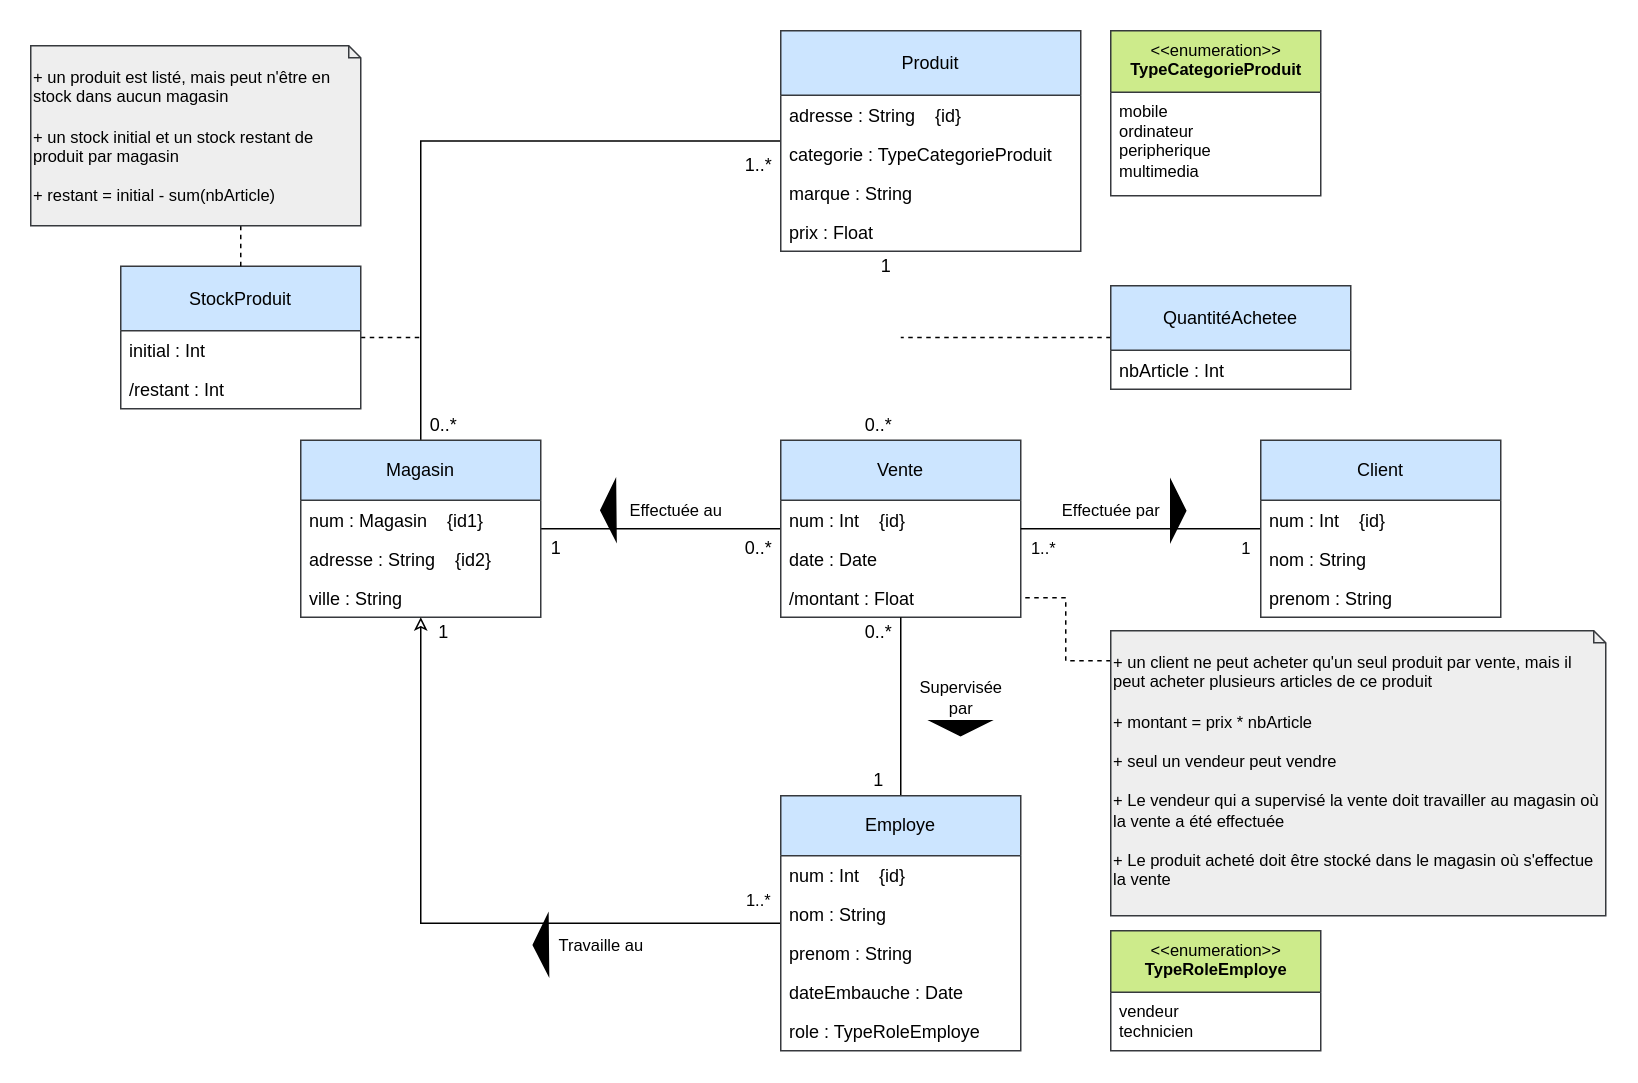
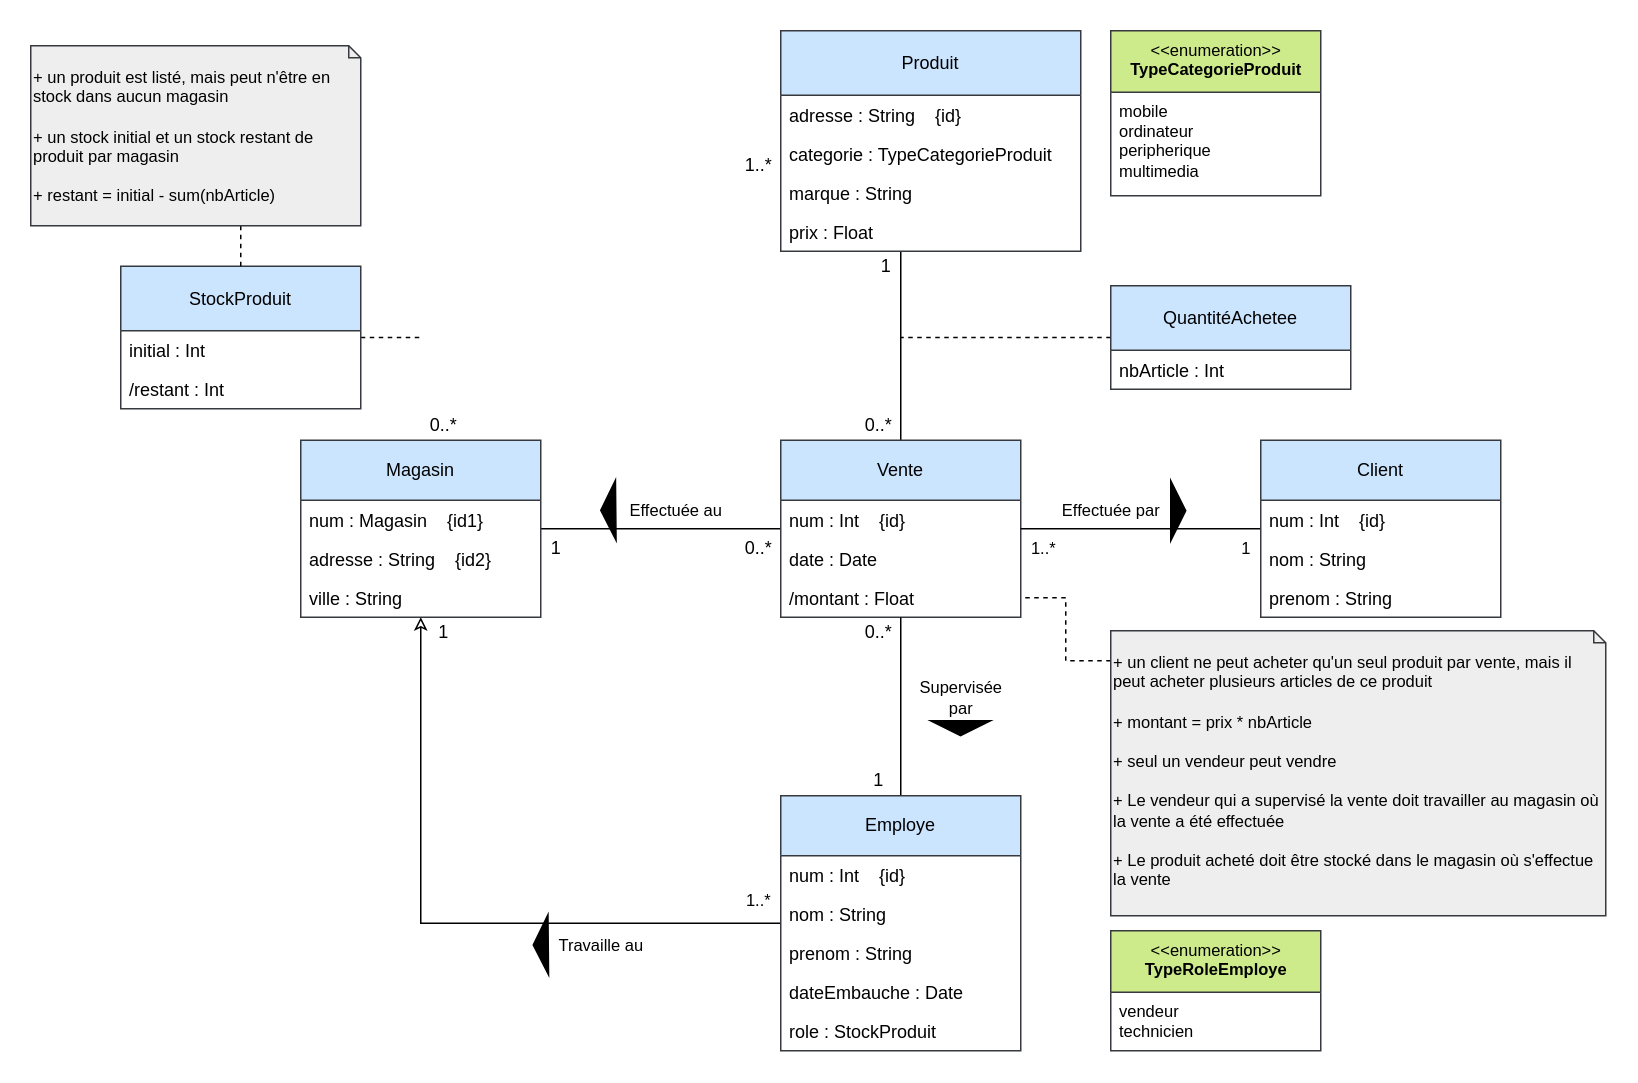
edge "Produit" -- "Magasin": removed
edge "Produit" -- "Vente": added
node "role : TypeRoleEmploye": label "role : TypeRoleEmploye" -> "role : StockProduit"
